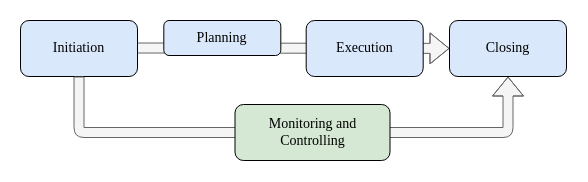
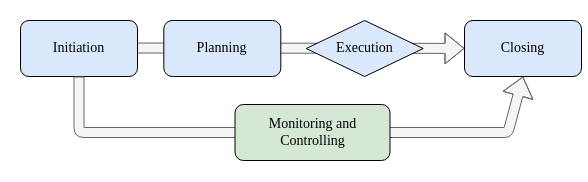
node "Planning": size 117x35 -> 117x56
node "Execution": shape rounded rectangle -> diamond
node "Closing": moved (508, 49) -> (523, 49)
